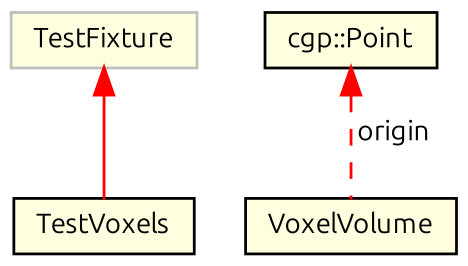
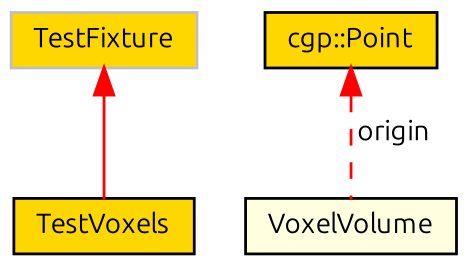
node "TestFixture": fillcolor lightyellow -> gold
node "cgp::Point": fillcolor lightyellow -> gold
node "TestVoxels": fillcolor lightyellow -> gold
